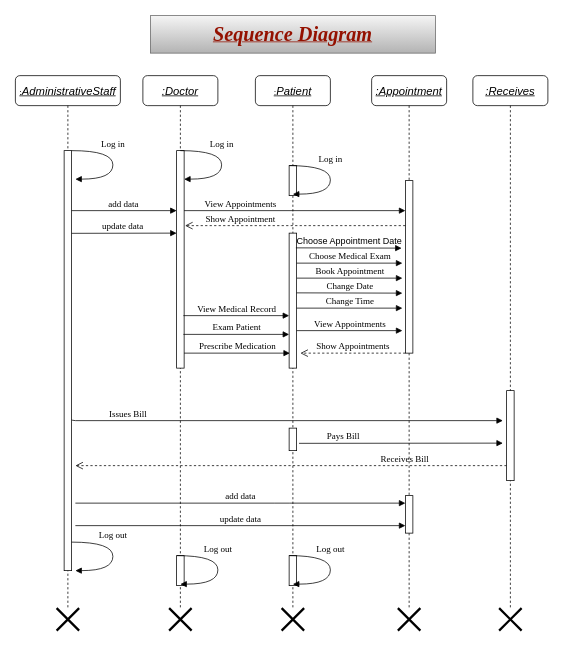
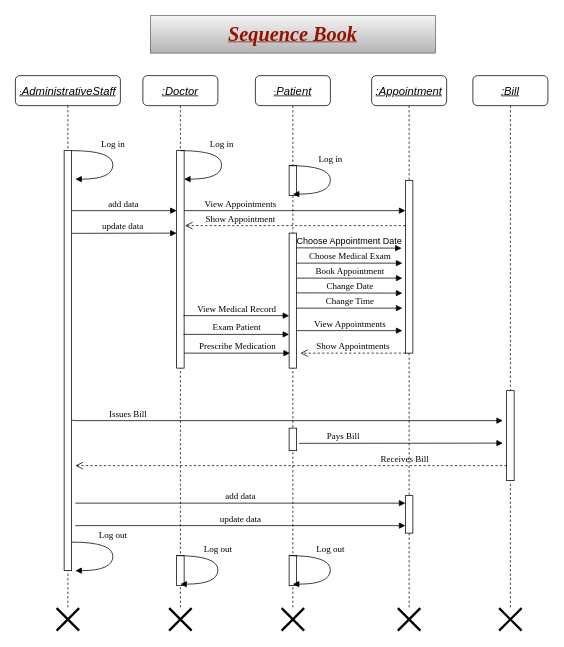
node "Sequence Diagram": label "Sequence Diagram" -> "Sequence Book"
node ":Receives": label ":Receives" -> ":Bill"
